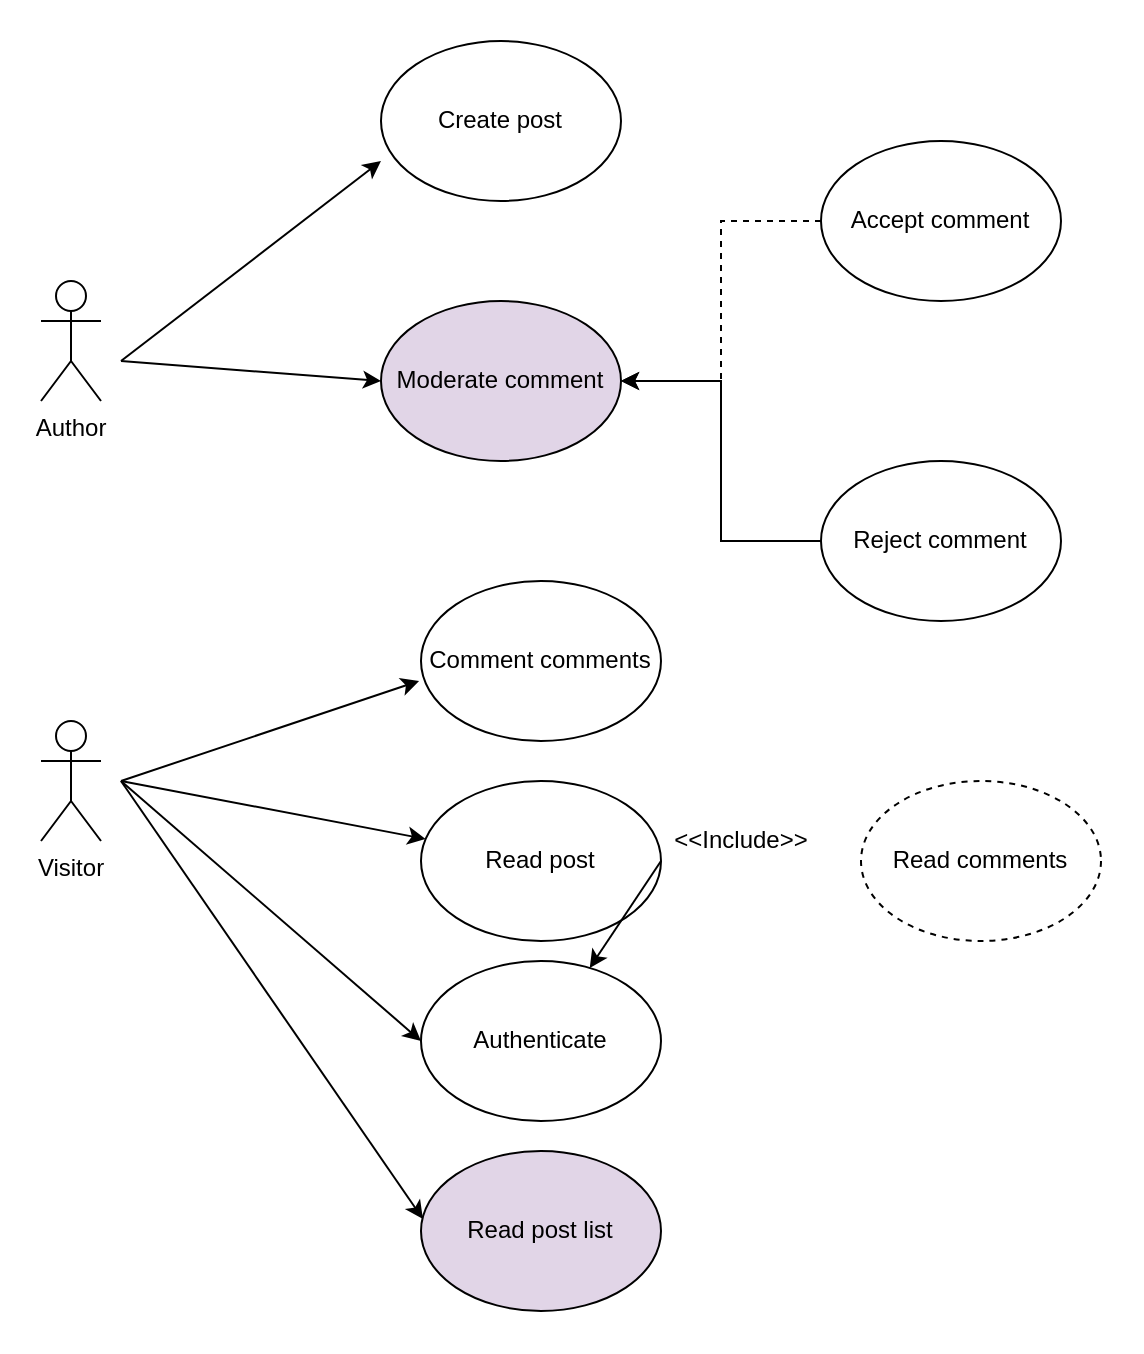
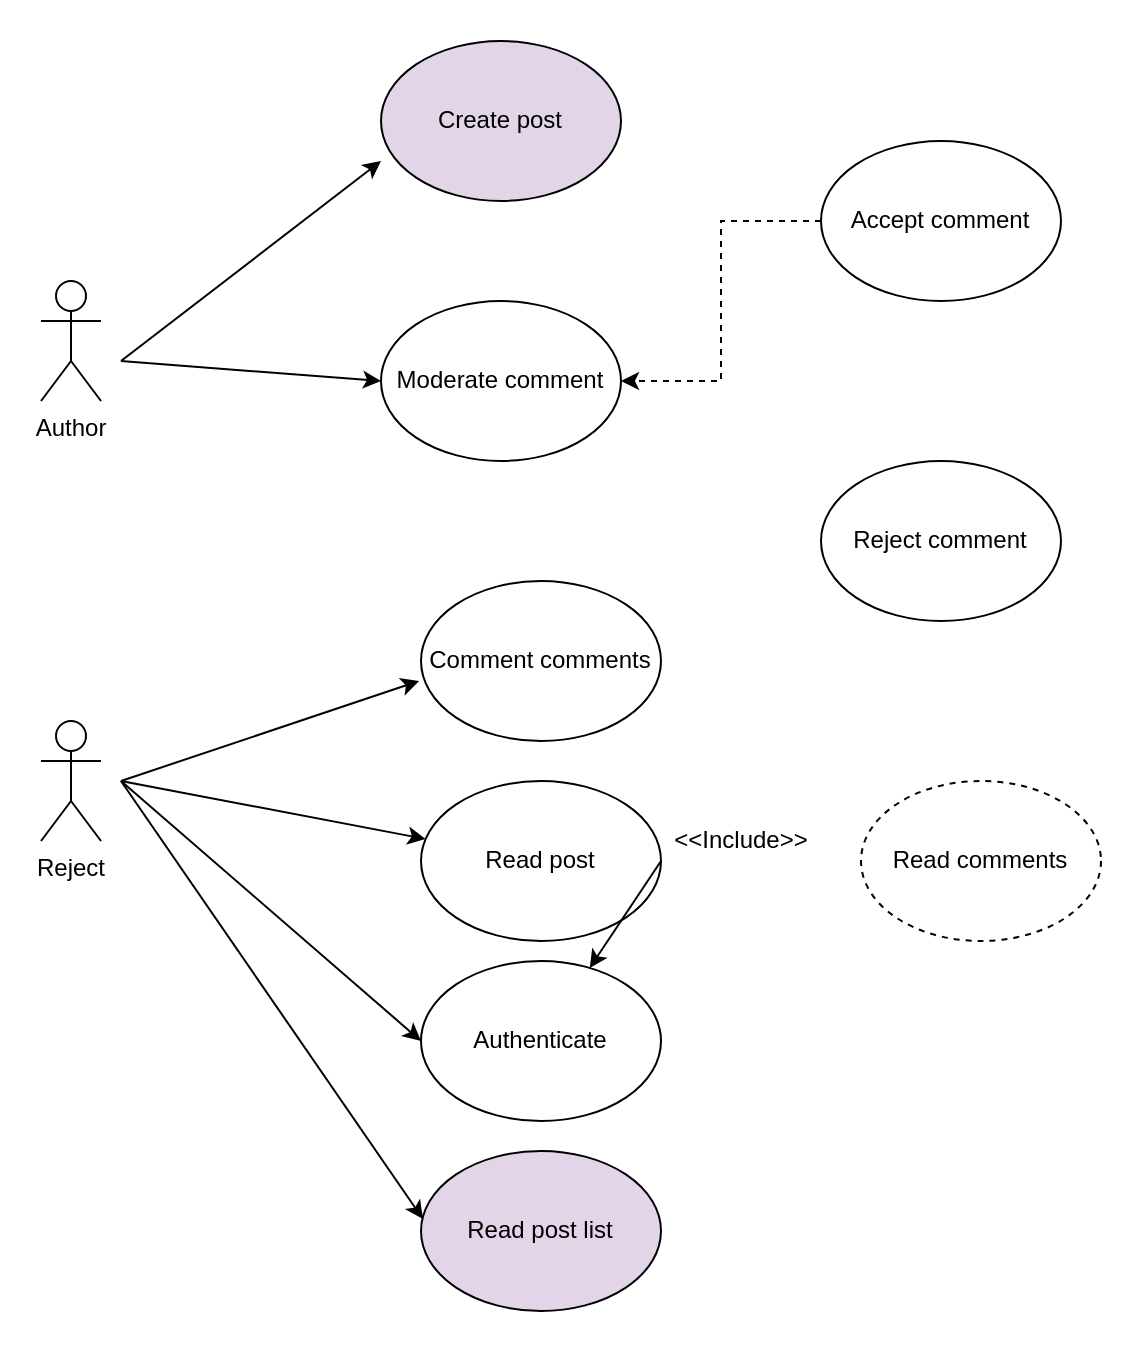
node "Create post": fillcolor #ffffff -> #e1d5e7
node "Moderate comment": fillcolor #e1d5e7 -> #ffffff
edge "Reject comment" -> "Moderate comment": removed
node "Visitor": label "Visitor" -> "Reject"
